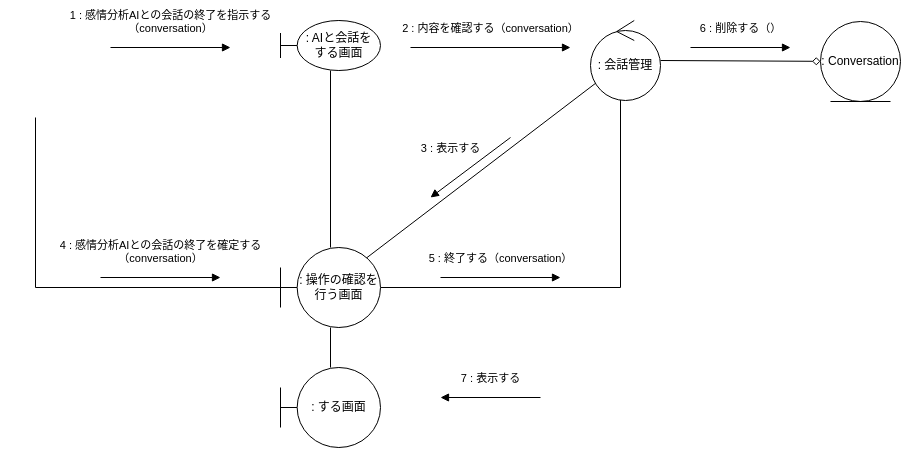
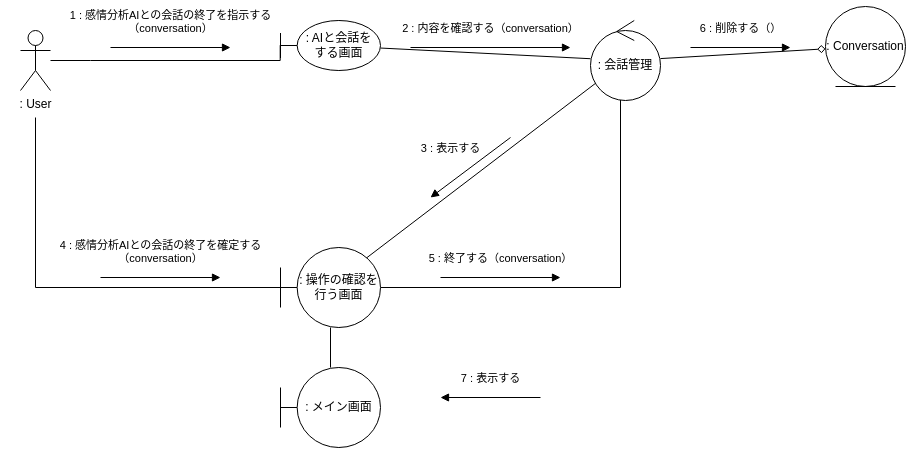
node ": User": added
edge ": AIと会話を する画面" -- ": User": added
node ": Conversation": moved (861, 62) -> (866, 47)
edge ": AIと会話を する画面" -- ": 操作の確認を行う画面": now ": AIと会話を する画面" -- ": 会話管理"
node ": する画面": label ": する画面" -> ": メイン画面"
